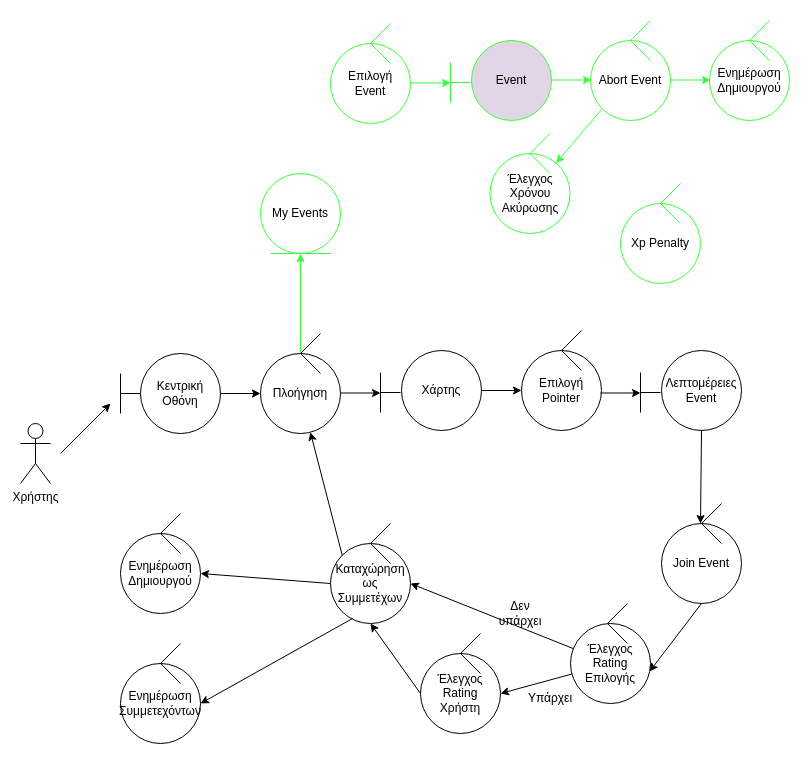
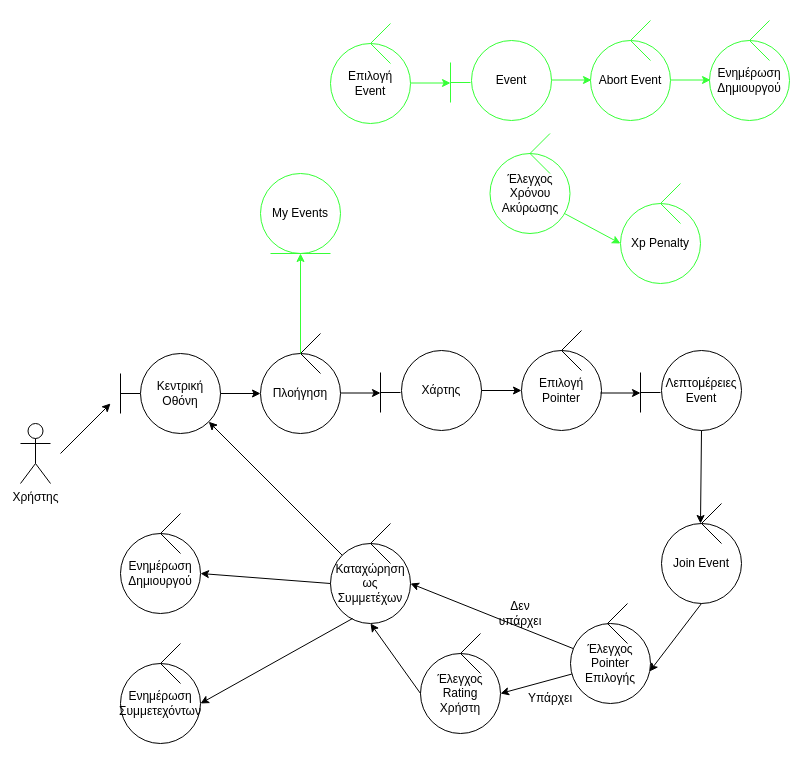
node "Event": fillcolor #e1d5e7 -> #ffffff
edge "Abort Event" -> "Έλεγχος Χρόνου Ακύρωσης": removed
edge "Έλεγχος Χρόνου Ακύρωσης" -> "Xp Penalty": added
edge "Καταχώρηση ως Συμμετέχων" -> "Πλοήγηση": now "Καταχώρηση ως Συμμετέχων" -> "Κεντρική Οθόνη"
node "Έλεγχος Rating Επιλογής": label "Έλεγχος Rating Επιλογής" -> "Έλεγχος Pointer Επιλογής"
